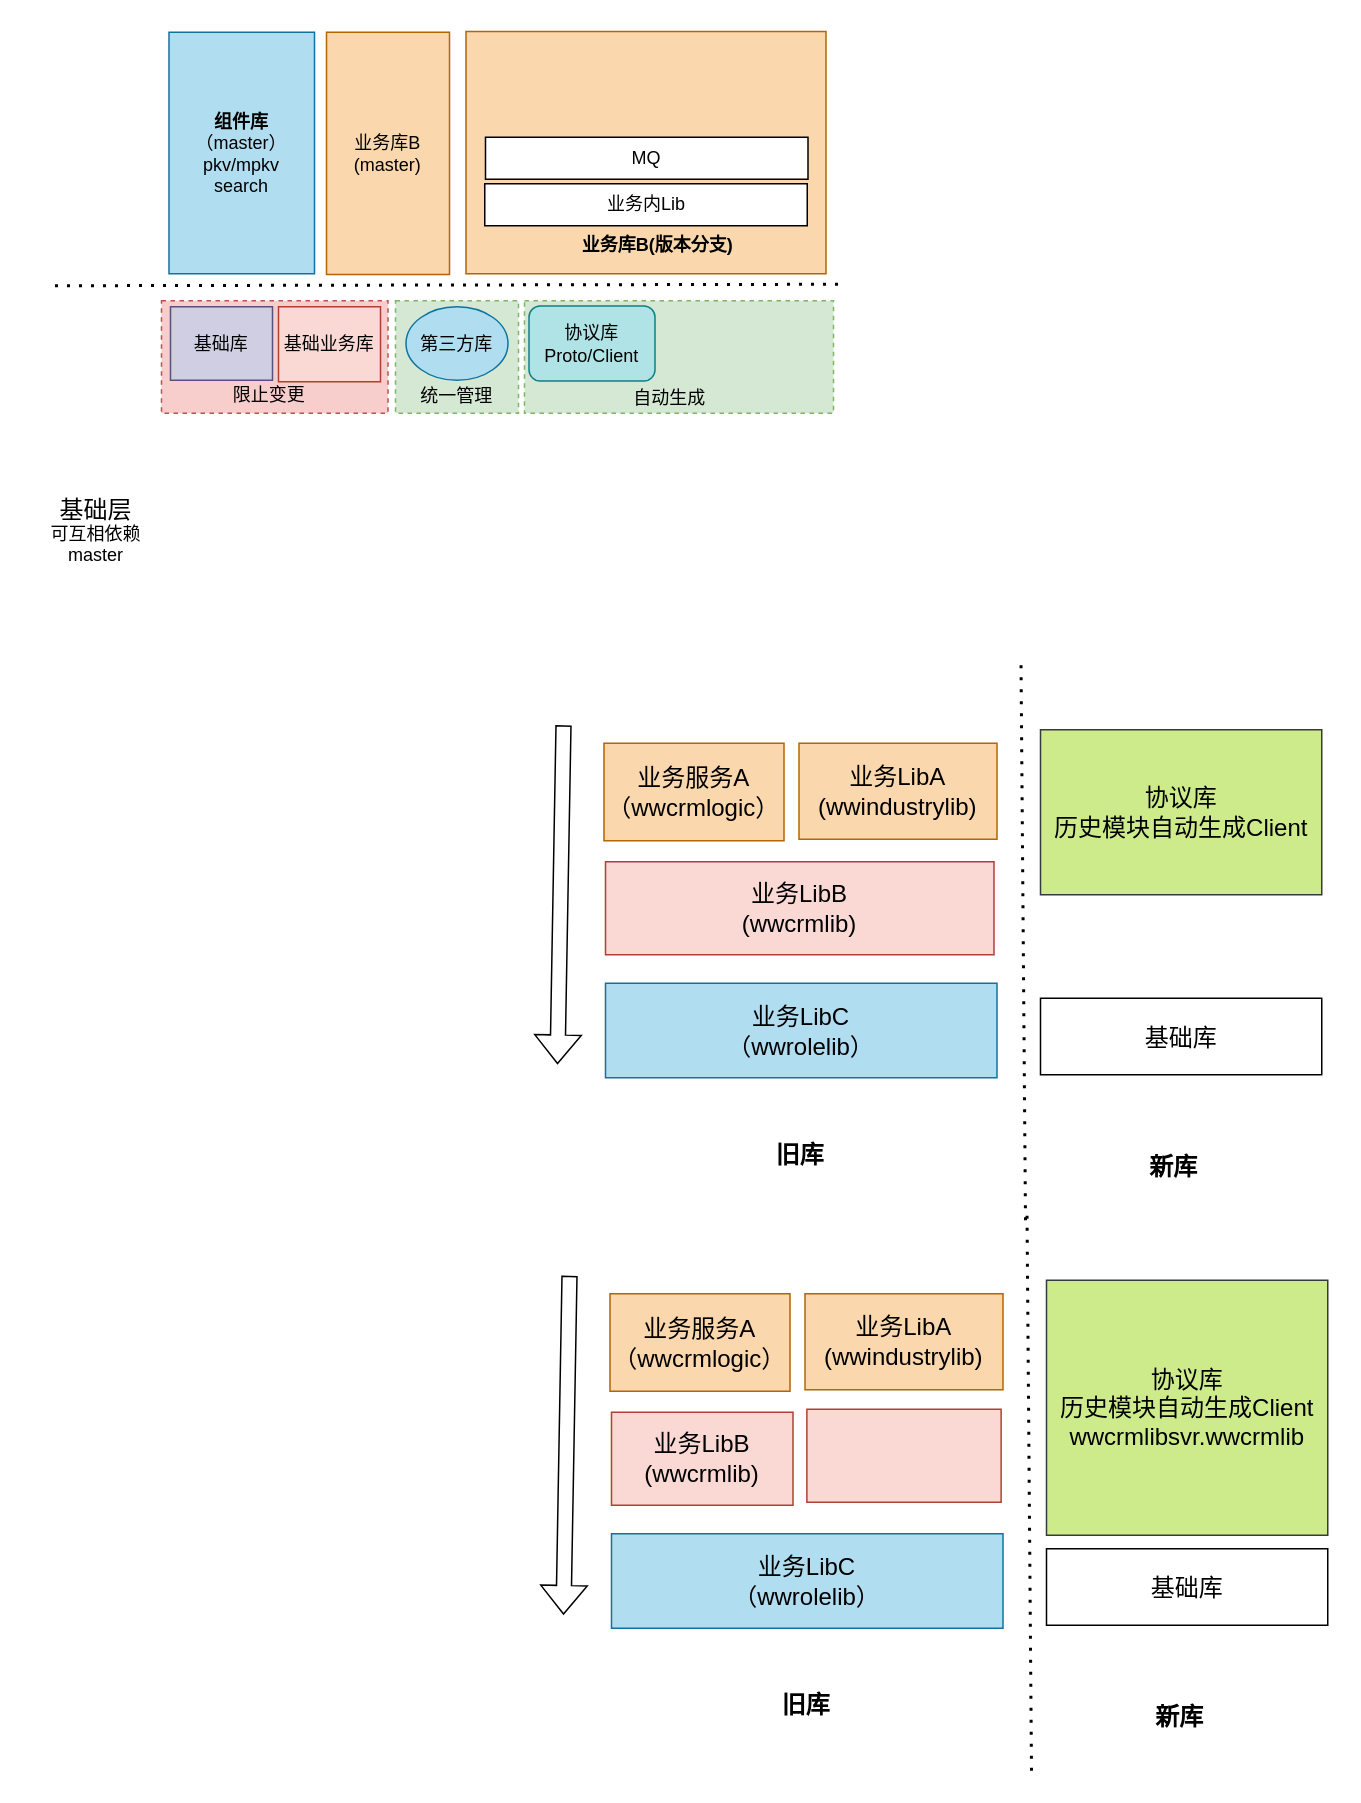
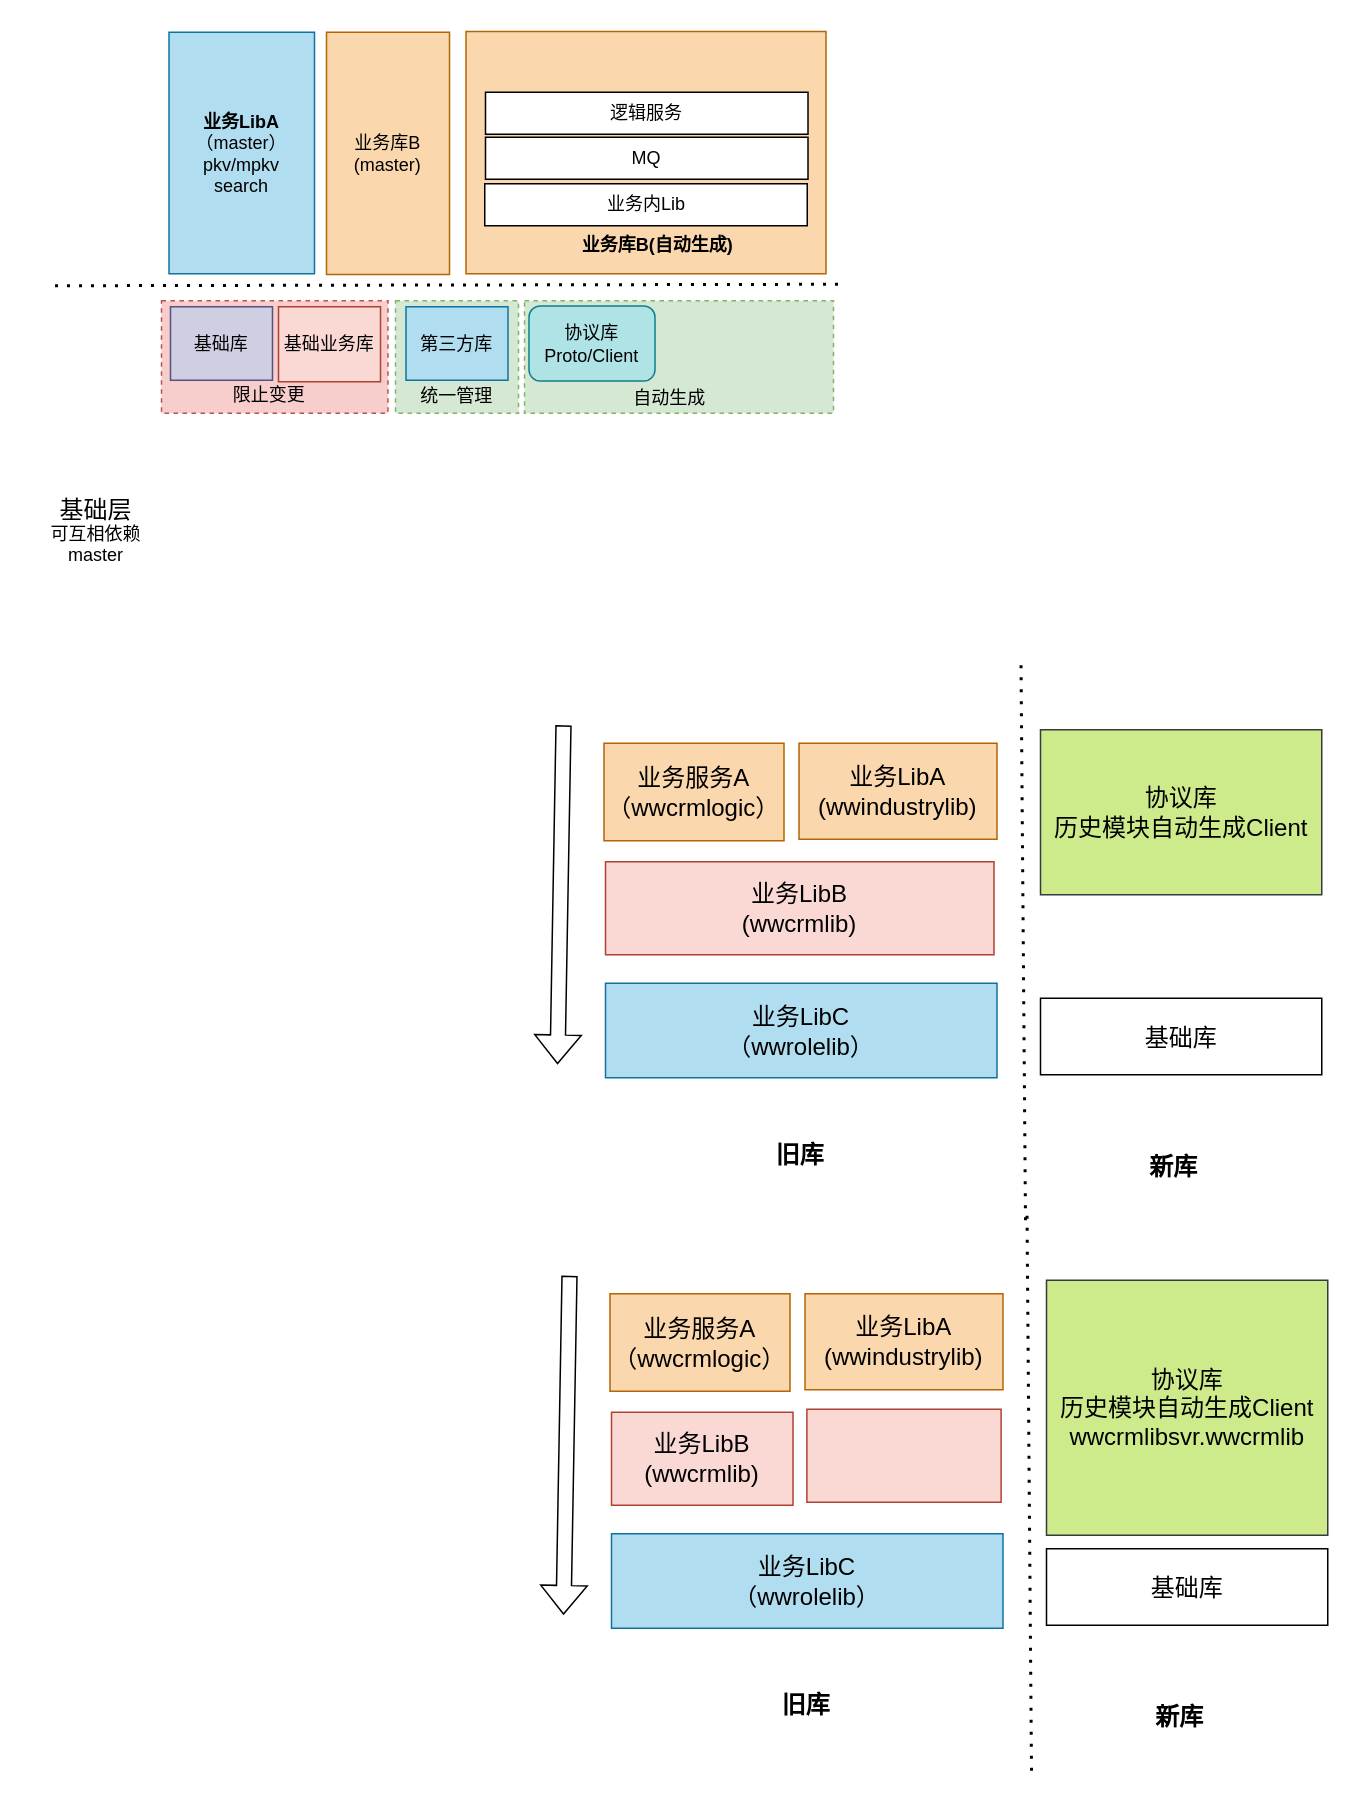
node "逻辑服务": added
node "组件库 （master） pkv/mpkv search": label "组件库 （master） pkv/mpkv search" -> "业务LibA （master） pkv/mpkv search"
node "业务库B(版本分支)": label "业务库B(版本分支)" -> "业务库B(自动生成)"
node "第三方库": shape ellipse -> rectangle
